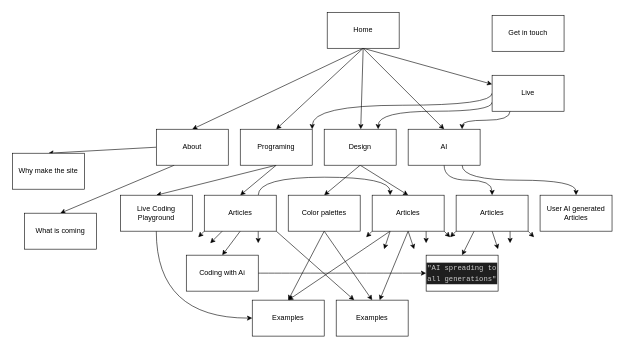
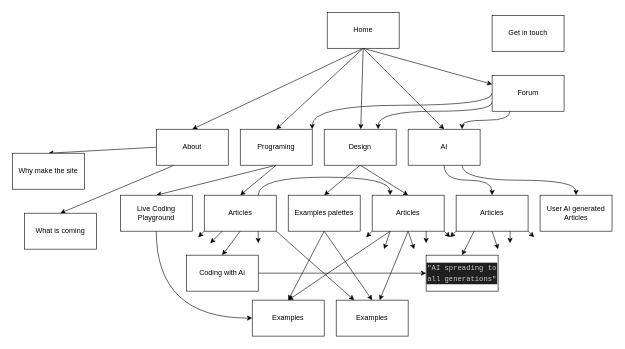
node "Live": label "Live" -> "Forum"
node "Color palettes": label "Color palettes" -> "Examples palettes"
